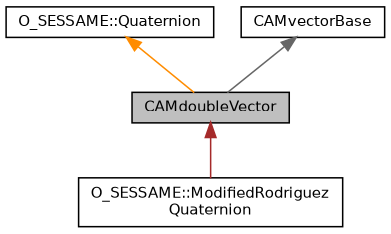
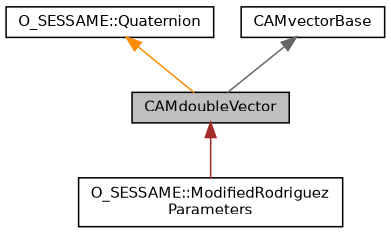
node "O_SESSAME::ModifiedRodriguez Quaternion": label "O_SESSAME::ModifiedRodriguez Quaternion" -> "O_SESSAME::ModifiedRodriguez Parameters"
